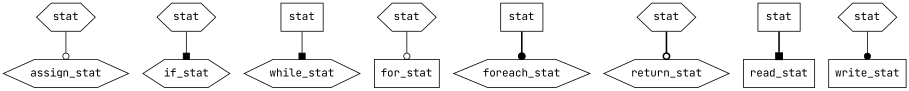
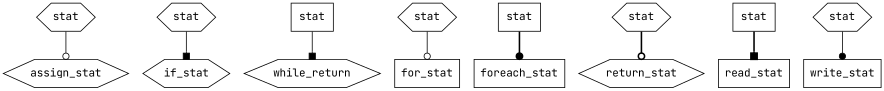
node "while_stat": label "while_stat" -> "while_return"
node "foreach_stat": shape hexagon -> box
